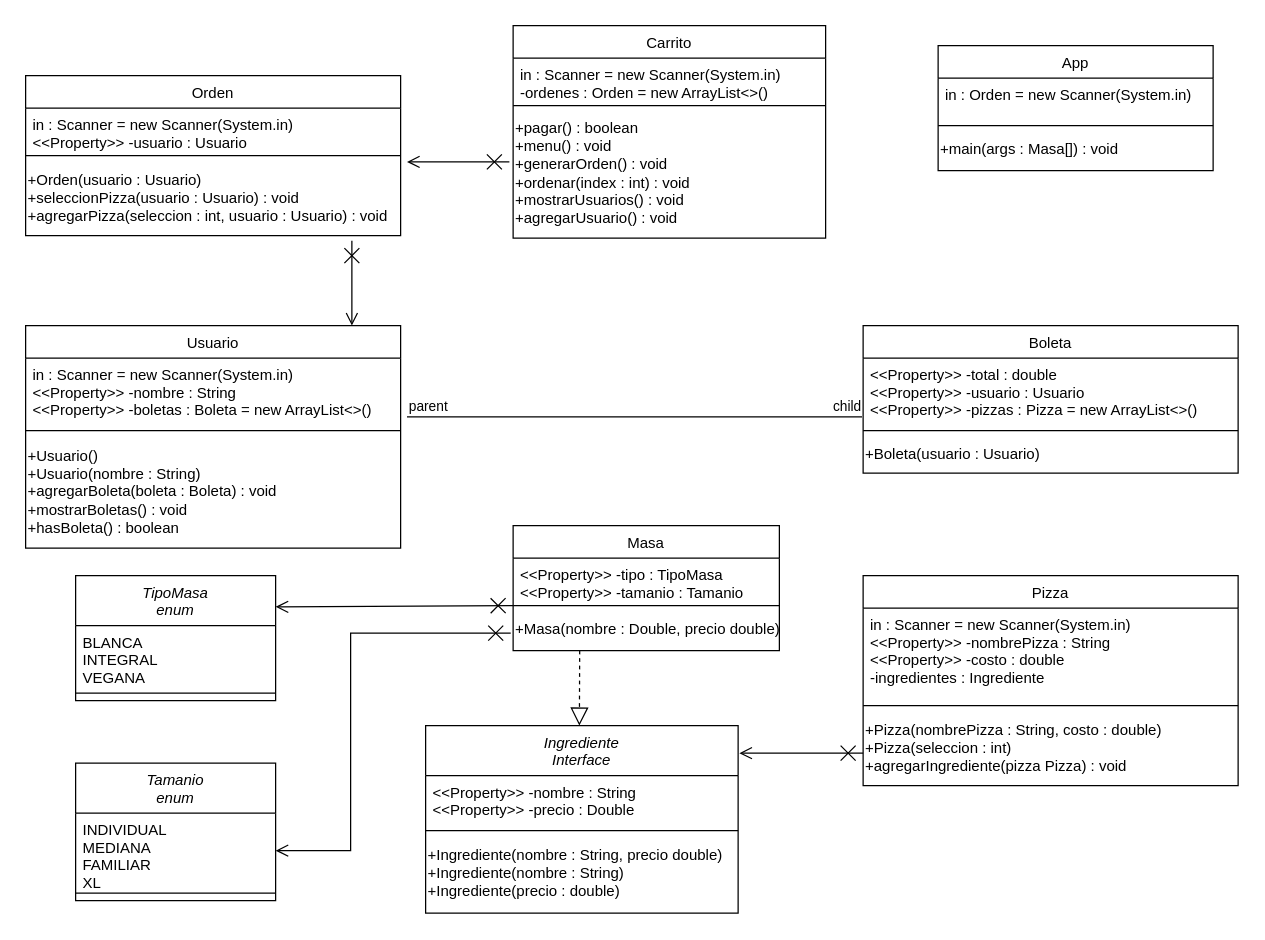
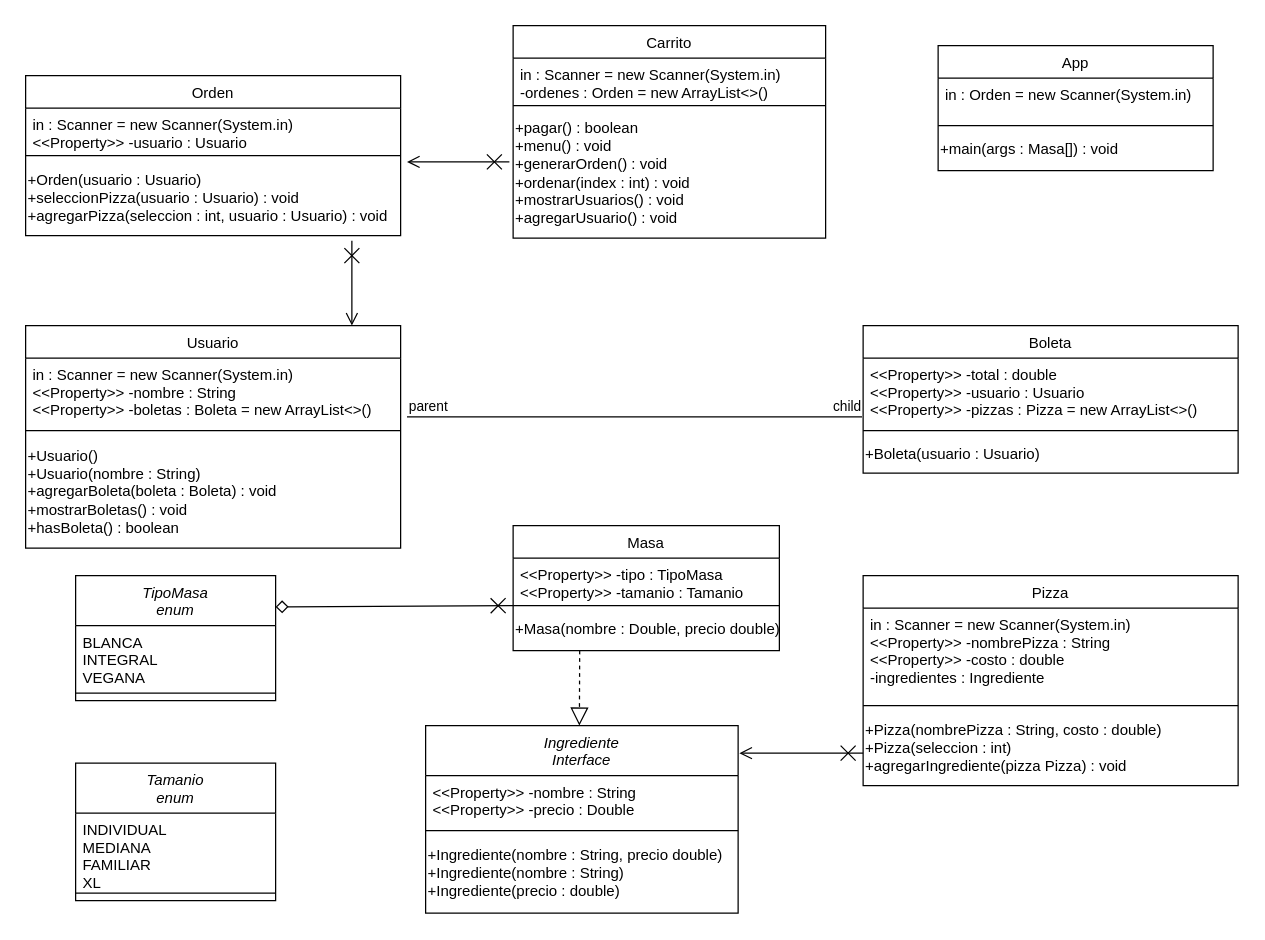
edge "+Masa(nombre : Double, precio double)" -- "TipoMasa enum": arrowhead open -> diamond
edge "+Masa(nombre : Double, precio double)" -- "INDIVIDUAL MEDIANA FAMILIAR XL": removed
